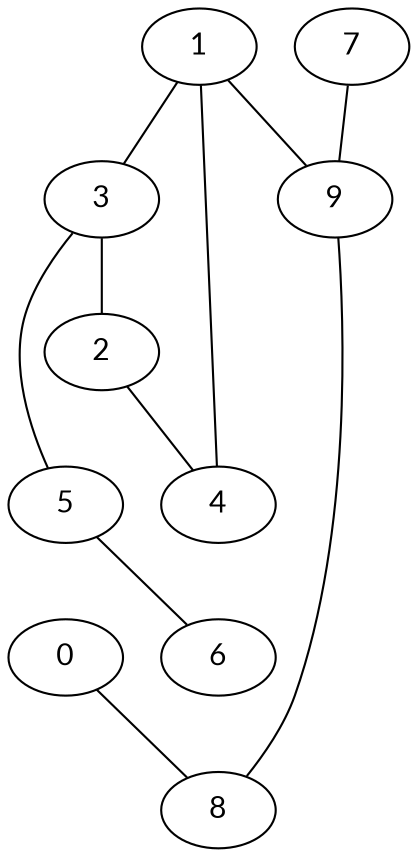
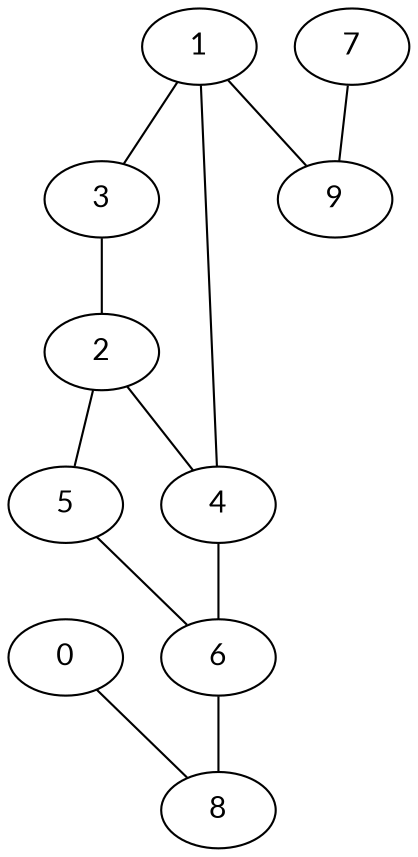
edge "3" -- "5": now "2" -- "5"
edge "9" -- "8": now "6" -- "8"
edge "4" -- "6": added
